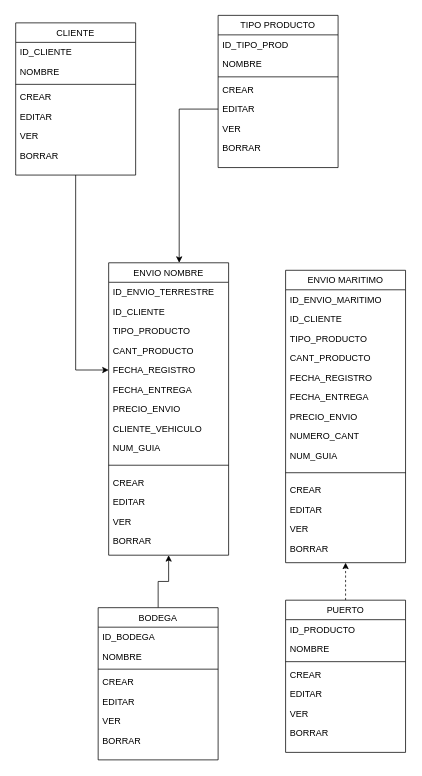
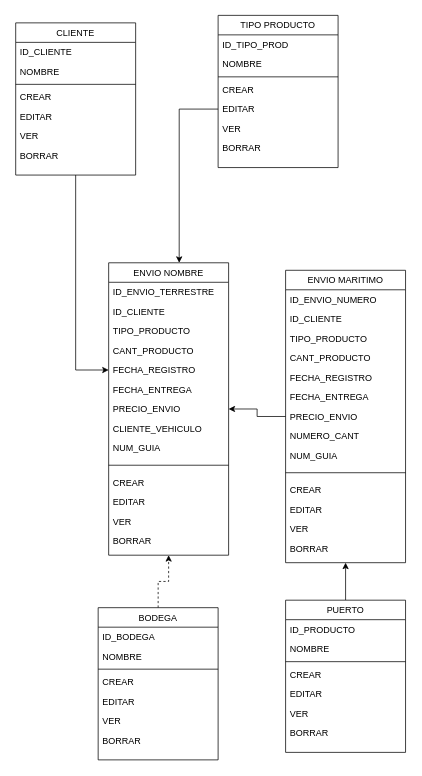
node "ID_ENVIO_MARITIMO": label "ID_ENVIO_MARITIMO" -> "ID_ENVIO_NUMERO"
edge "ENVIO MARITIMO" -> "ENVIO NOMBRE": added
edge "BODEGA" -> "ENVIO NOMBRE": style solid -> dashed
edge "PUERTO" -> "ENVIO MARITIMO": style dashed -> solid
